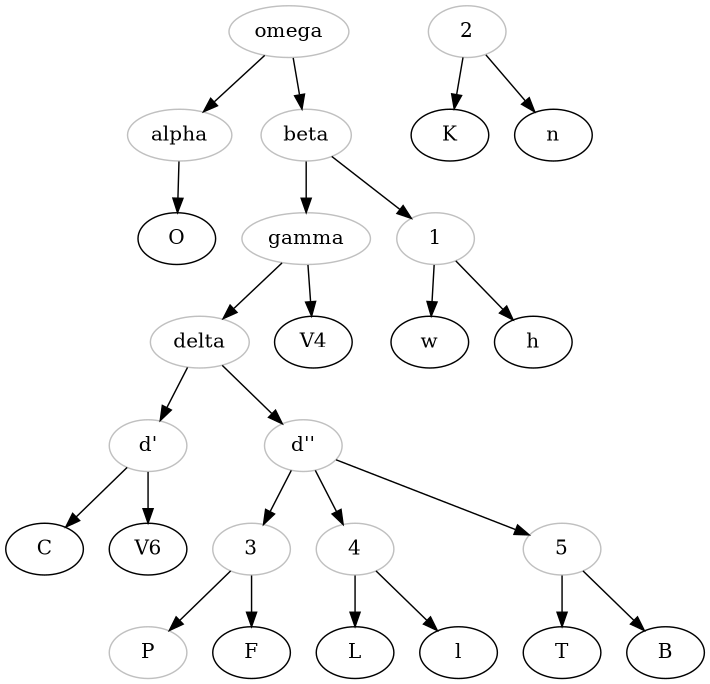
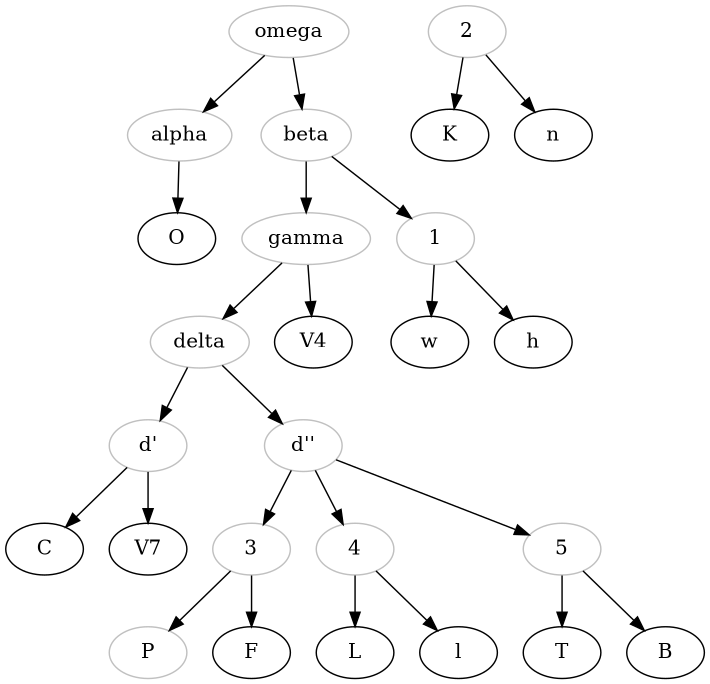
node "V6": label "V6" -> "V7"
